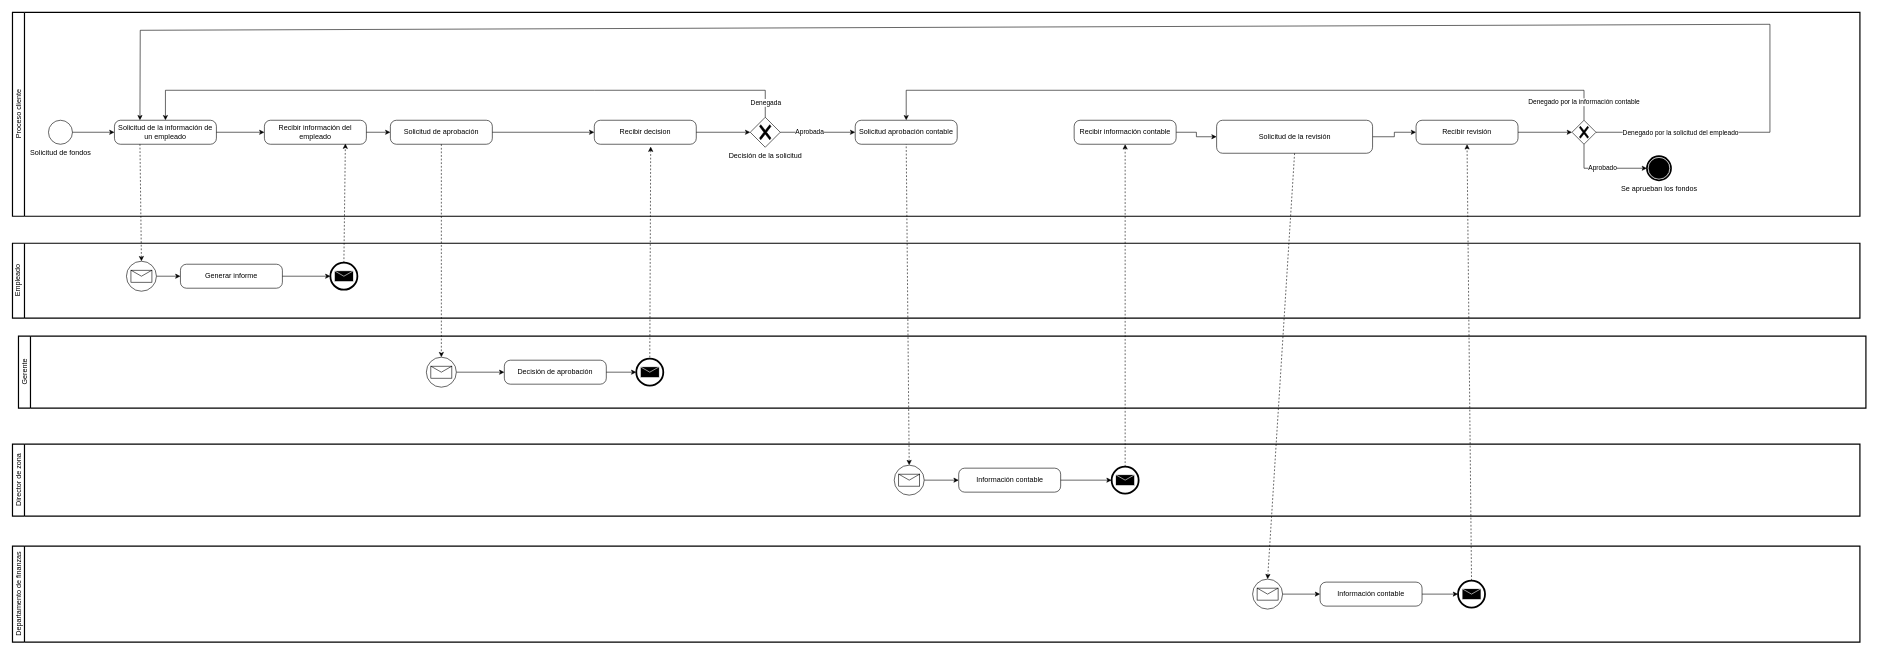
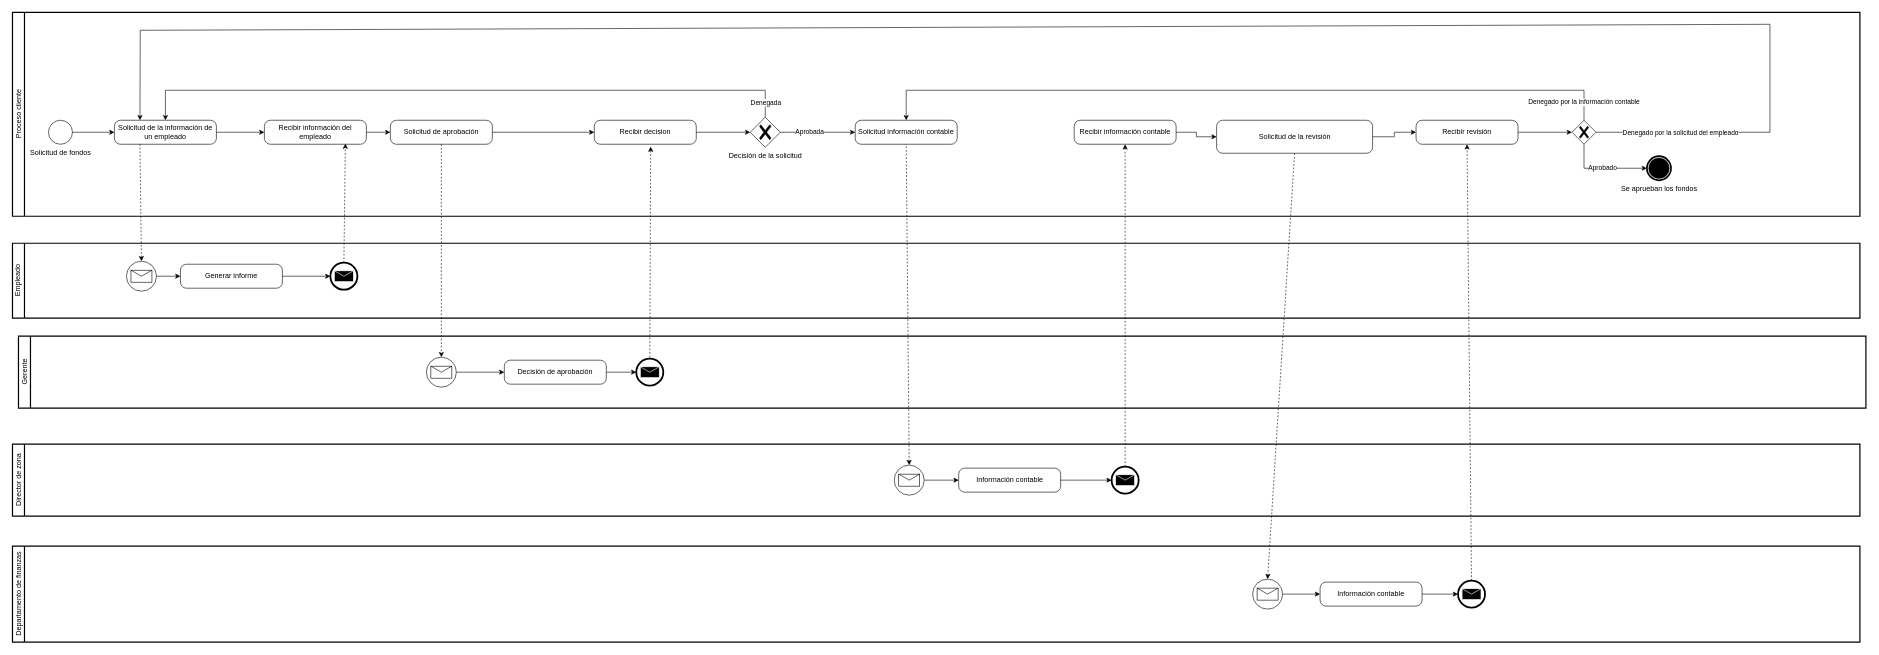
node "Solicitud aprobación contable": label "Solicitud aprobación contable" -> "Solicitud información contable"
